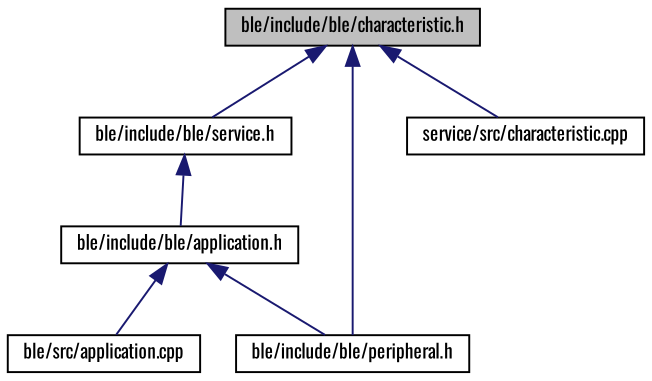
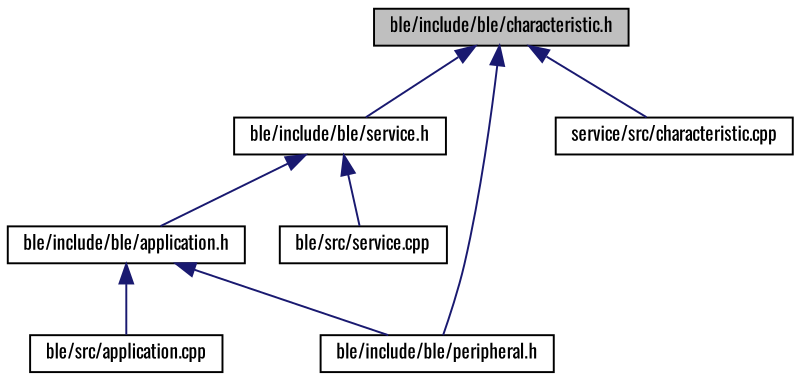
node "ble/src/service.cpp": added
